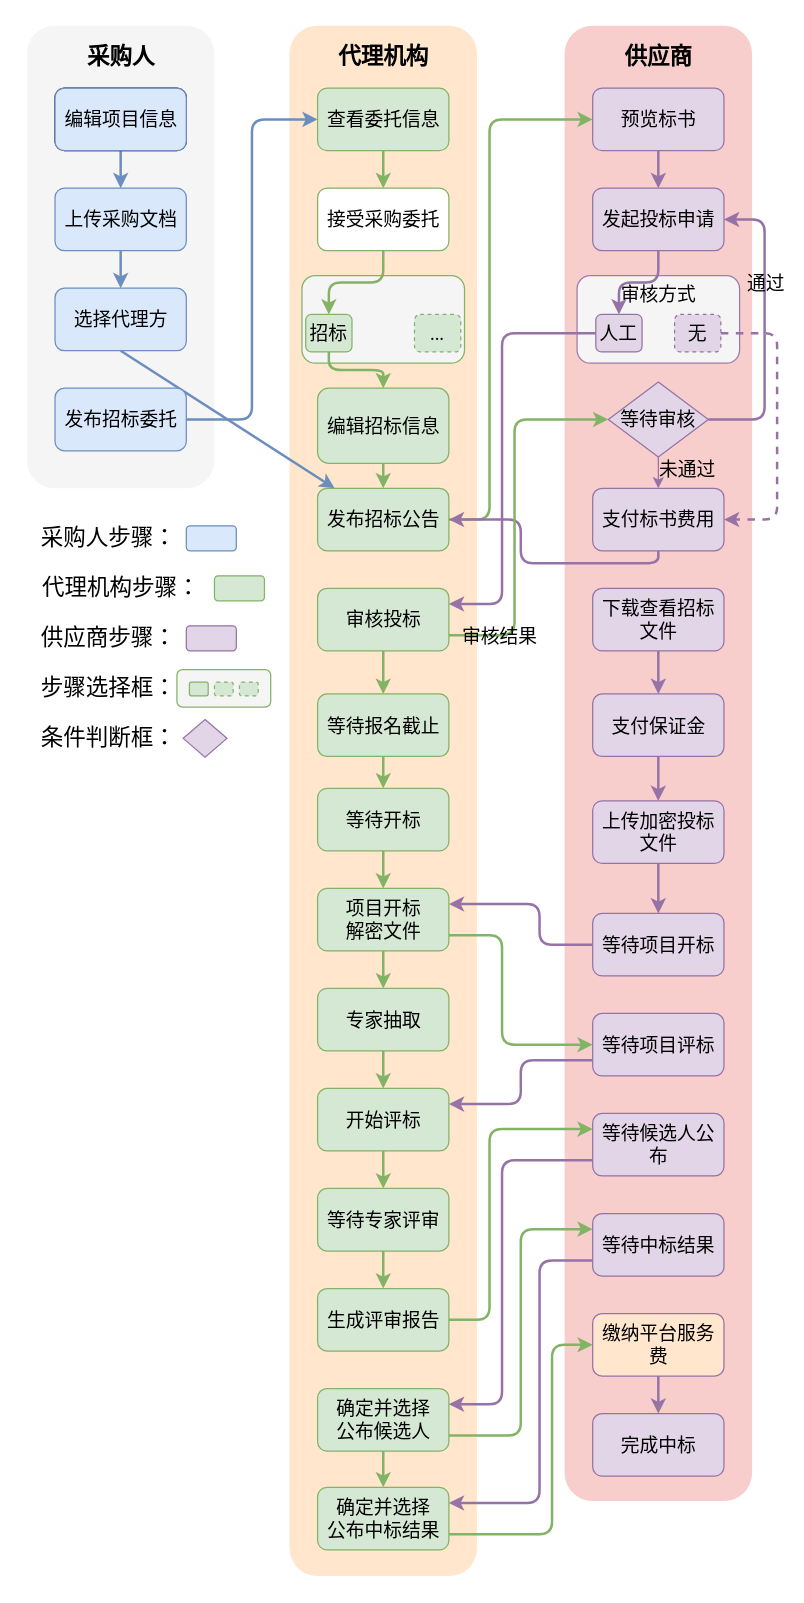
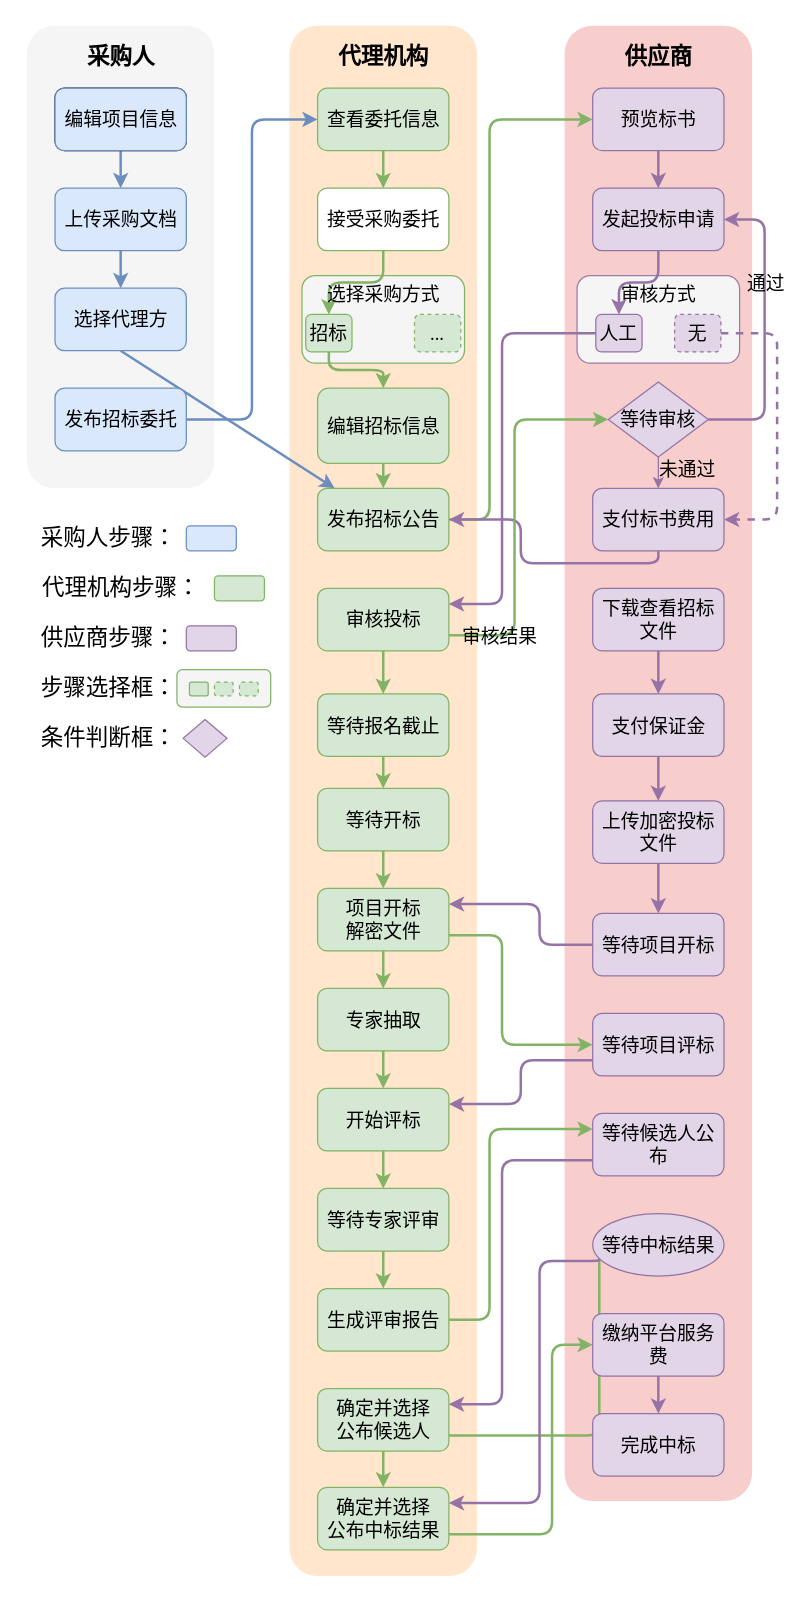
node "选择采购方式": added
node "等待中标结果": shape rounded rectangle -> ellipse
node "缴纳平台服务费": fillcolor #ffe6cc -> #e1d5e7
